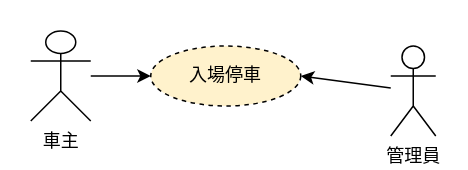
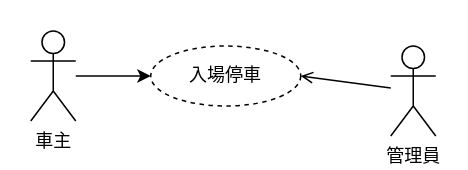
node "車主": size 60x90 -> 45x90
node "入場停車": fillcolor #fff2cc -> #ffffff
edge "管理員" -> "入場停車": arrowhead classic -> open
